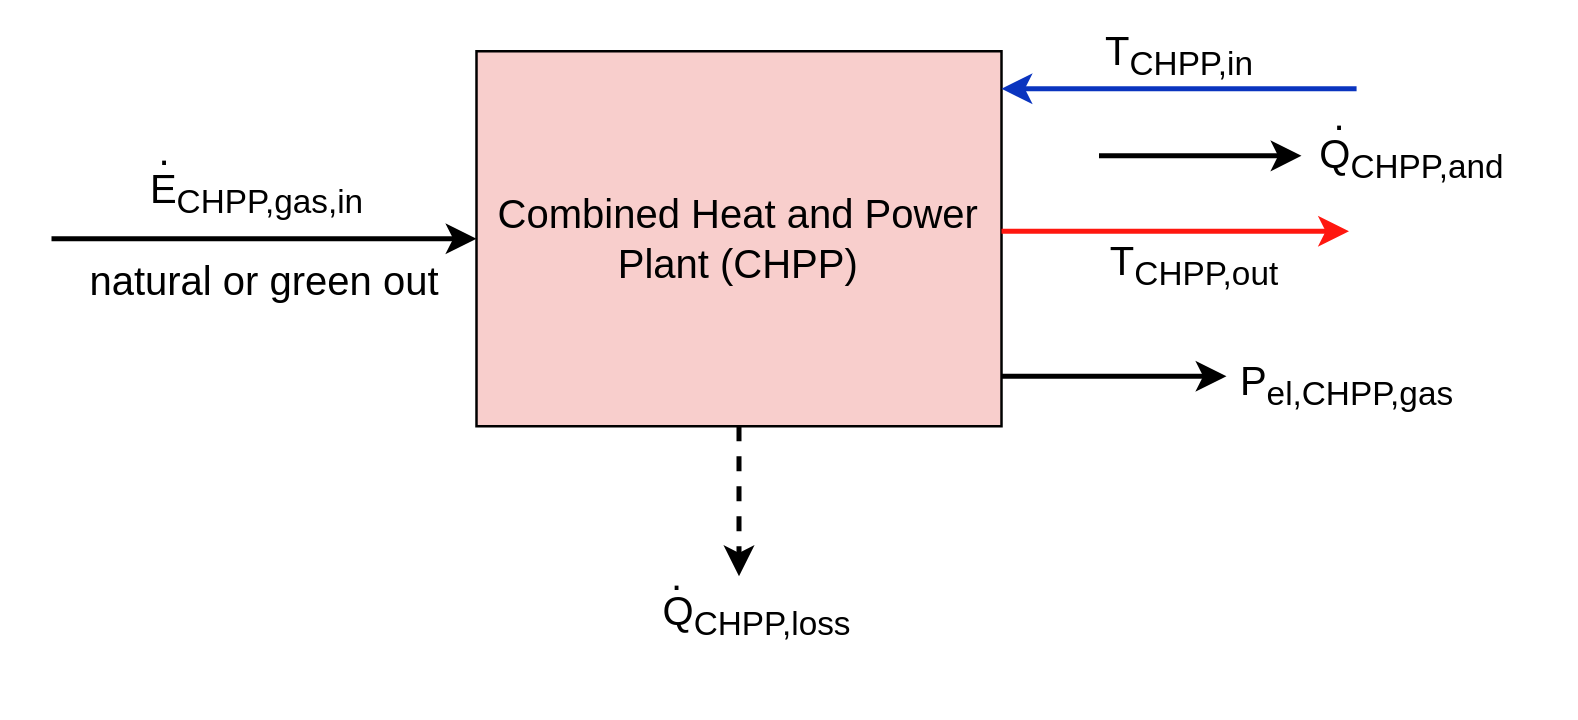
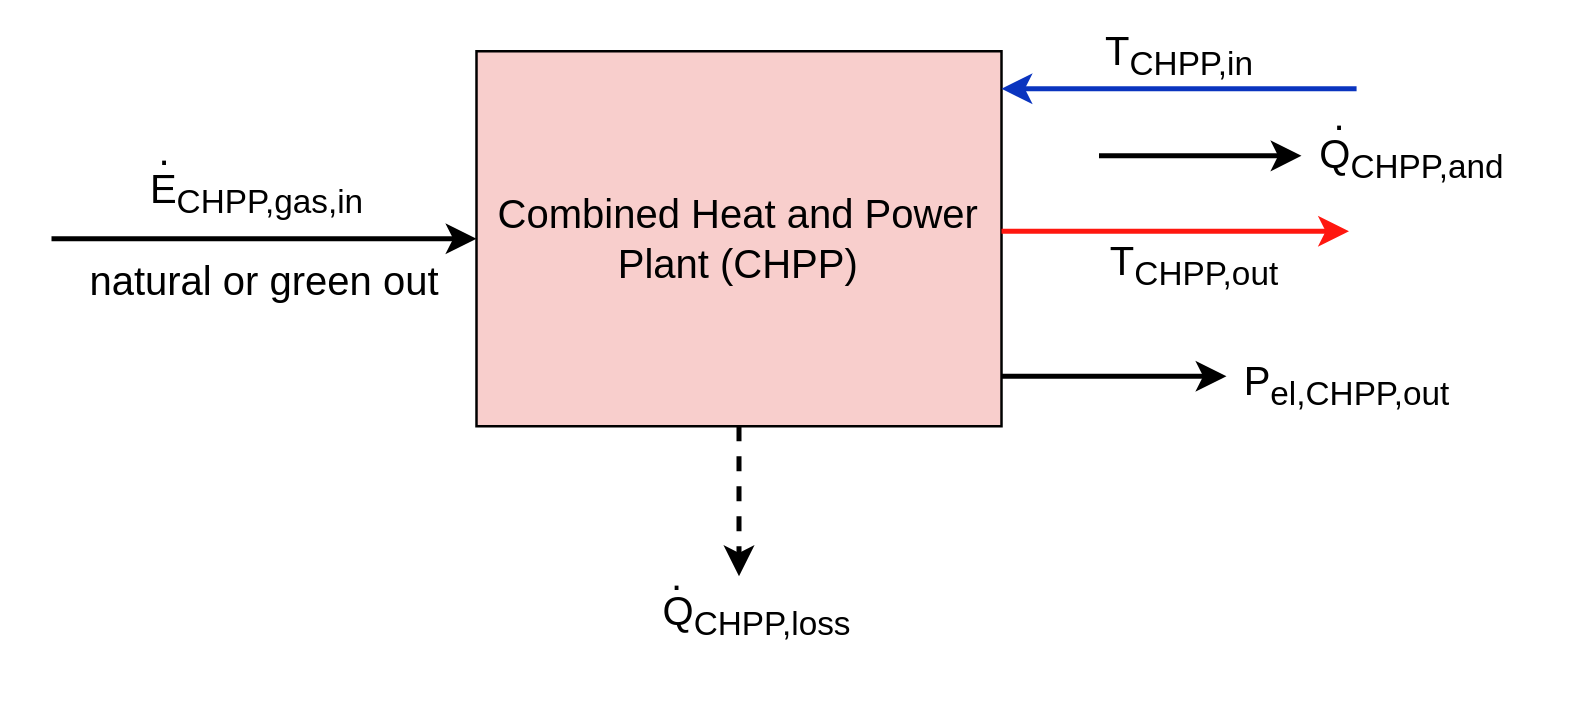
node "Pel,CHPP,gas": label "Pel,CHPP,gas" -> "Pel,CHPP,out"
